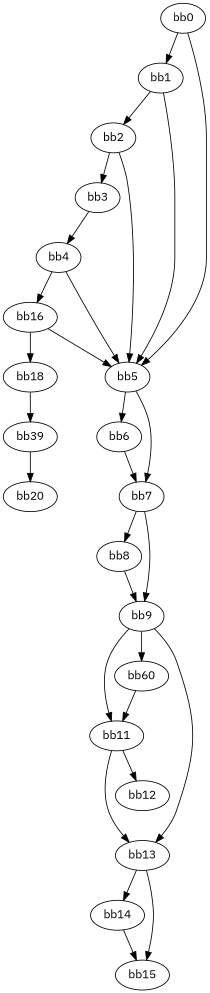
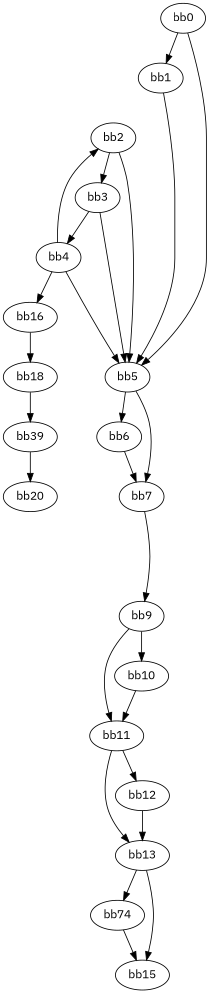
edge "bb1" -> "bb2": now "bb4" -> "bb2"
edge "bb16" -> "bb5": now "bb3" -> "bb5"
node "bb8": removed
node "bb60": label "bb60" -> "bb10"
edge "bb9" -> "bb13": now "bb12" -> "bb13"
node "bb14": label "bb14" -> "bb74"
